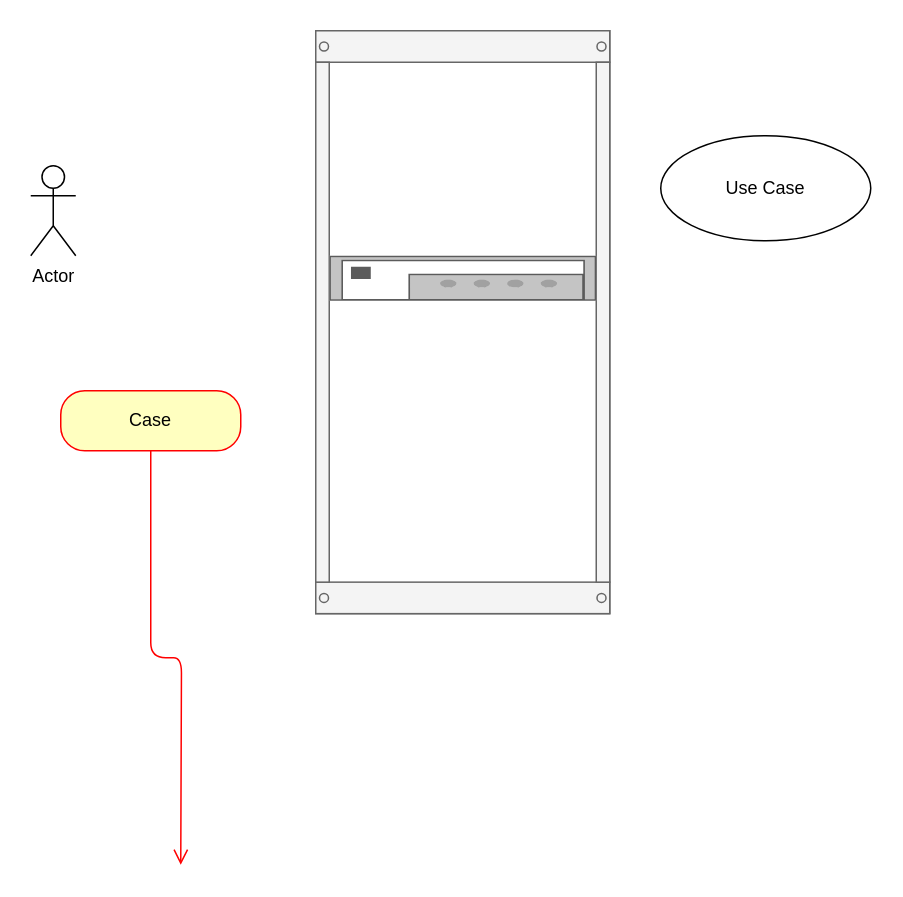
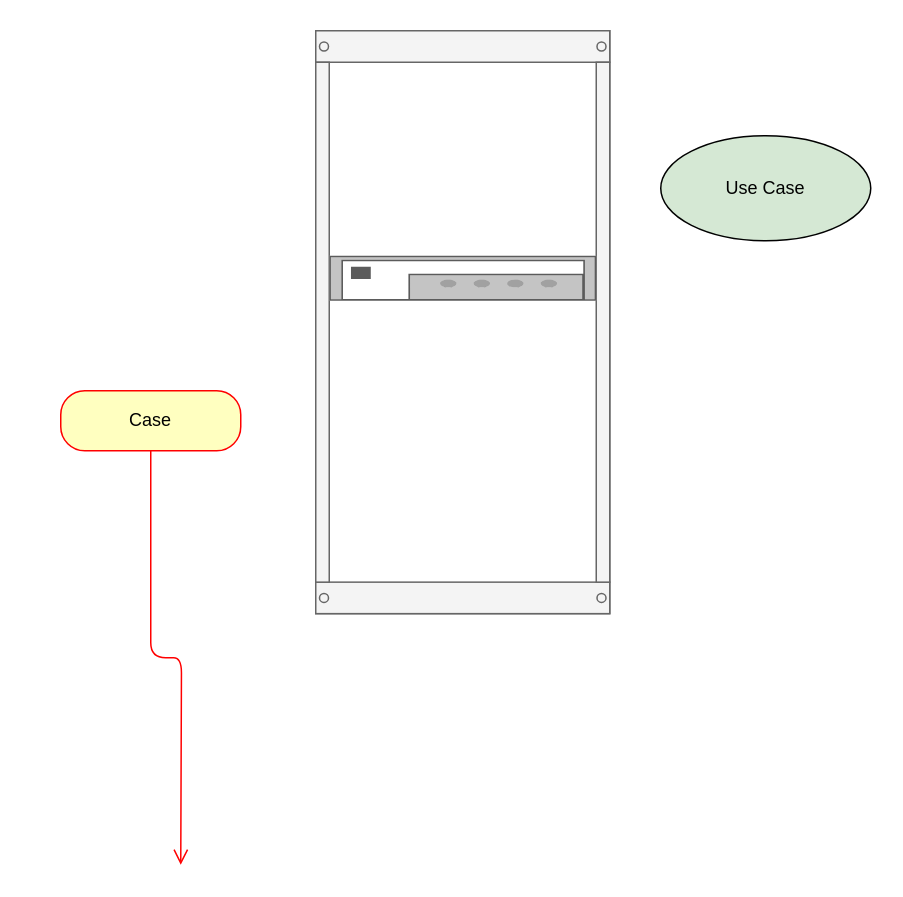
node "Use Case": fillcolor #ffffff -> #d5e8d4
node "Actor": removed
